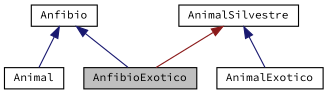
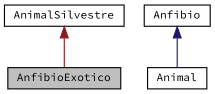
edge "AnfibioExotico" -> "Anfibio": removed
node "AnimalExotico": removed
